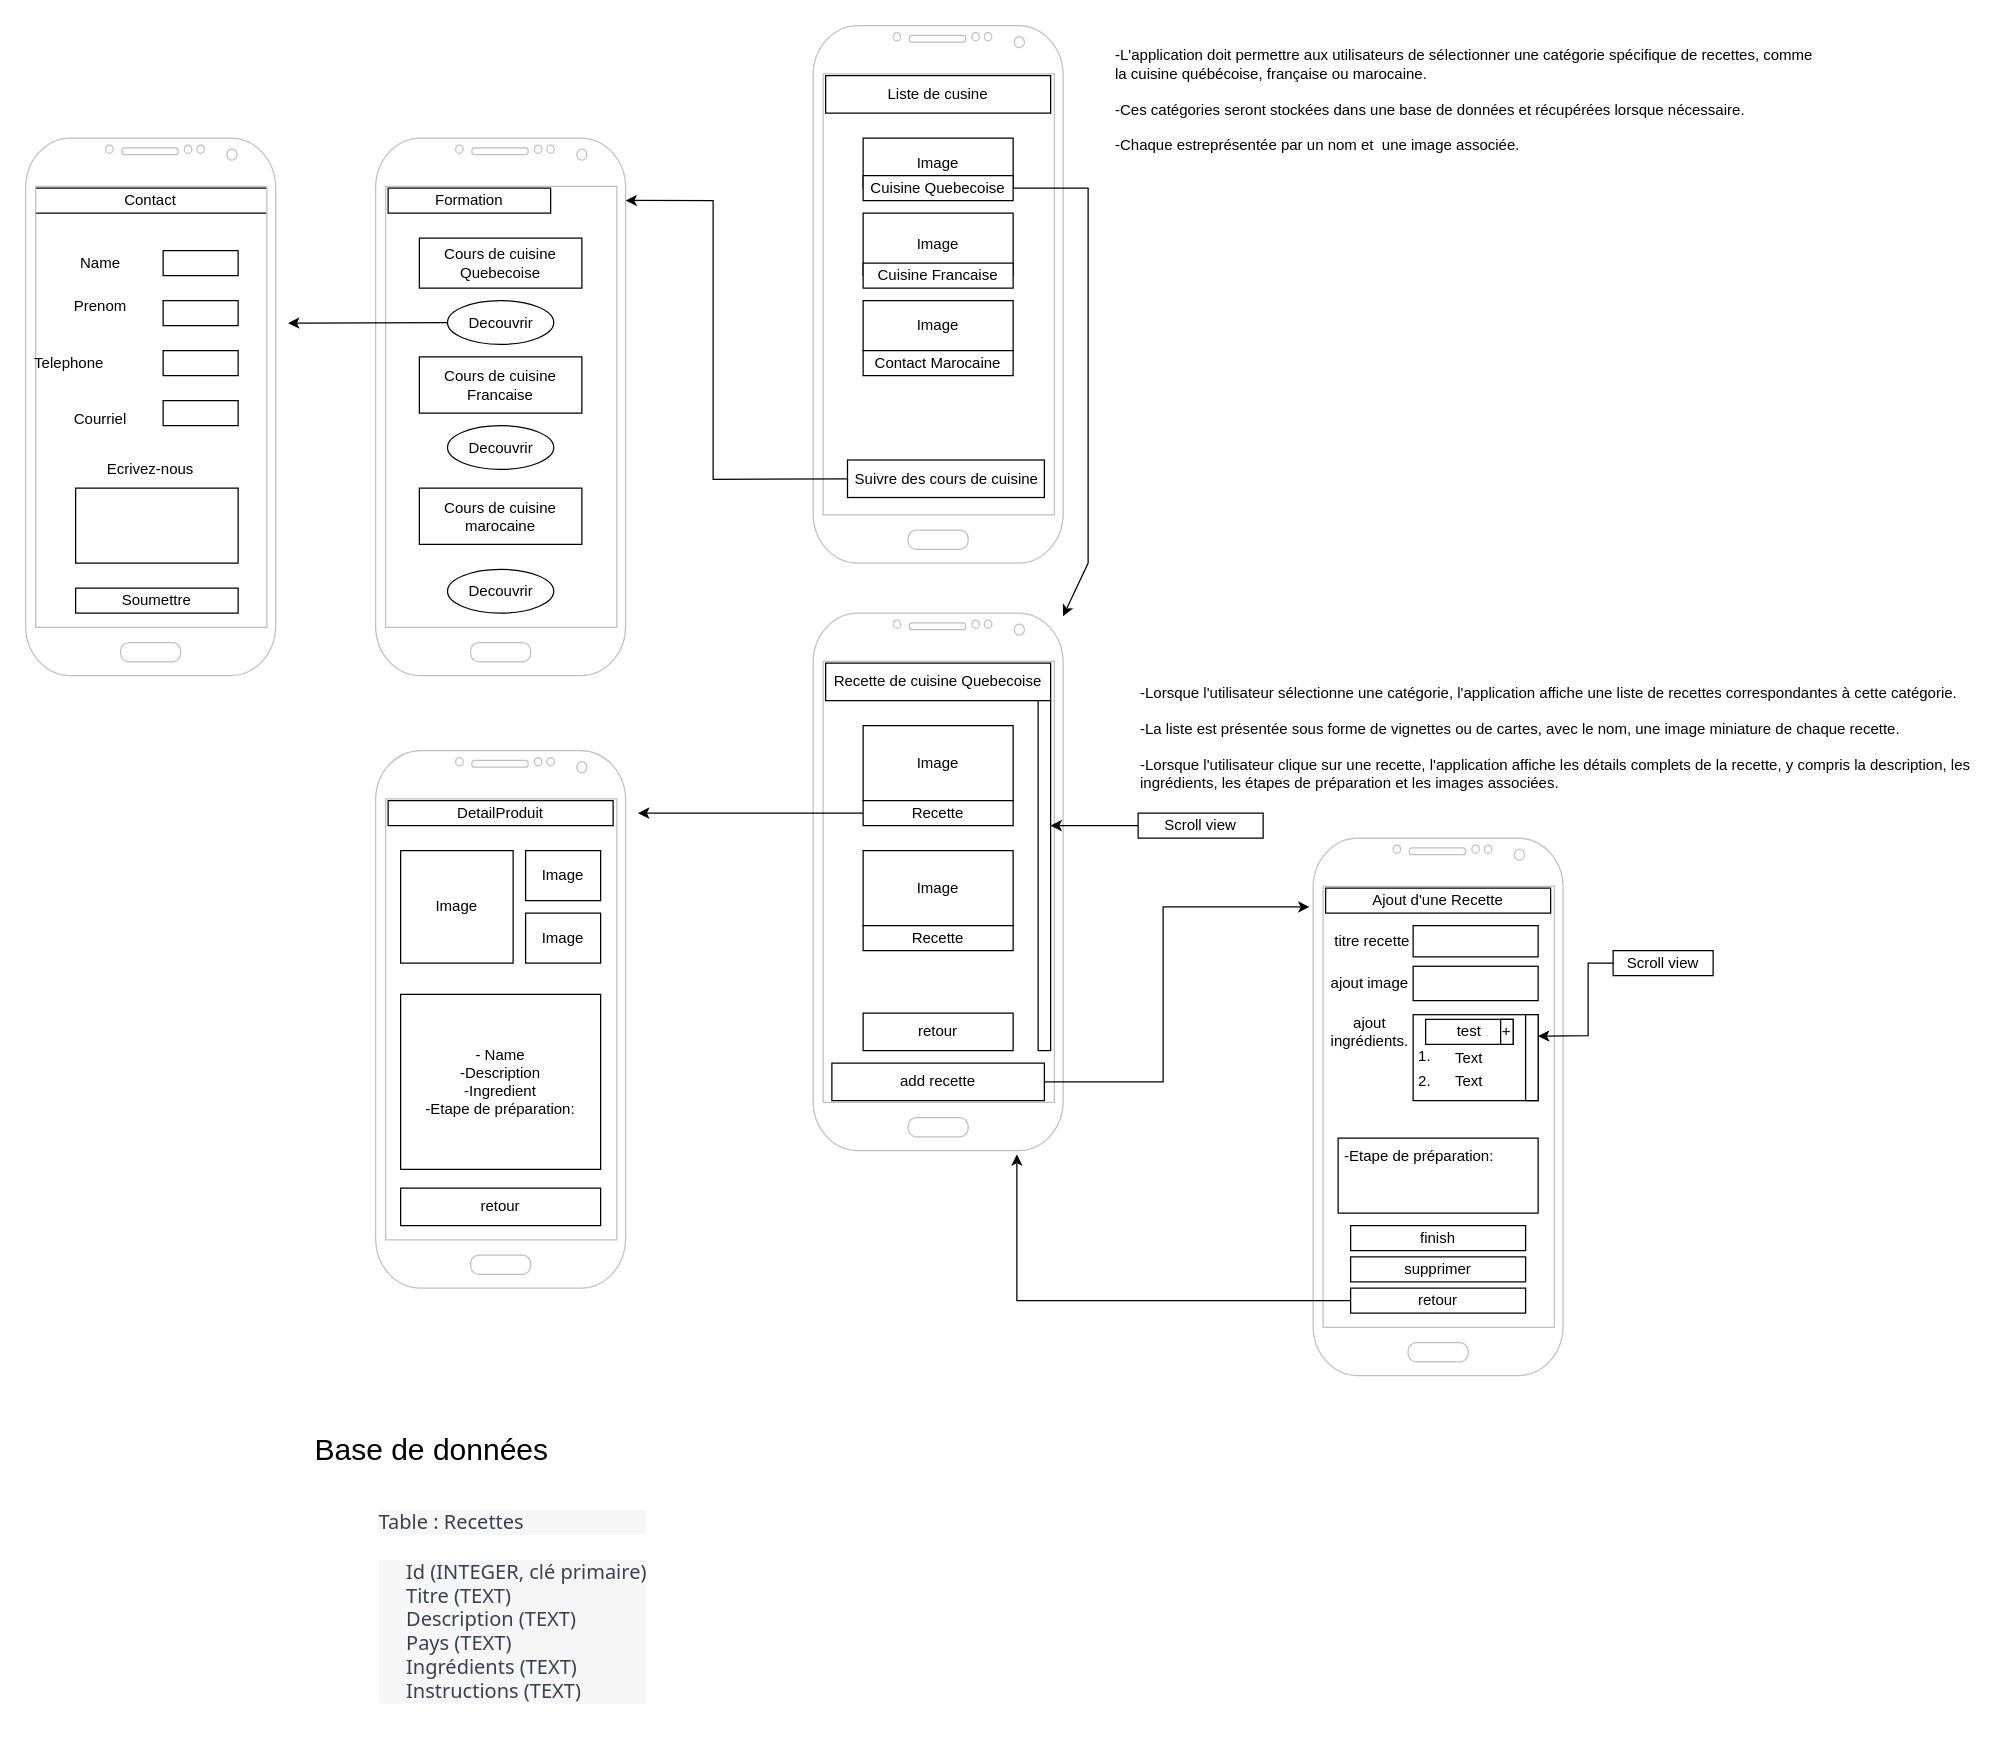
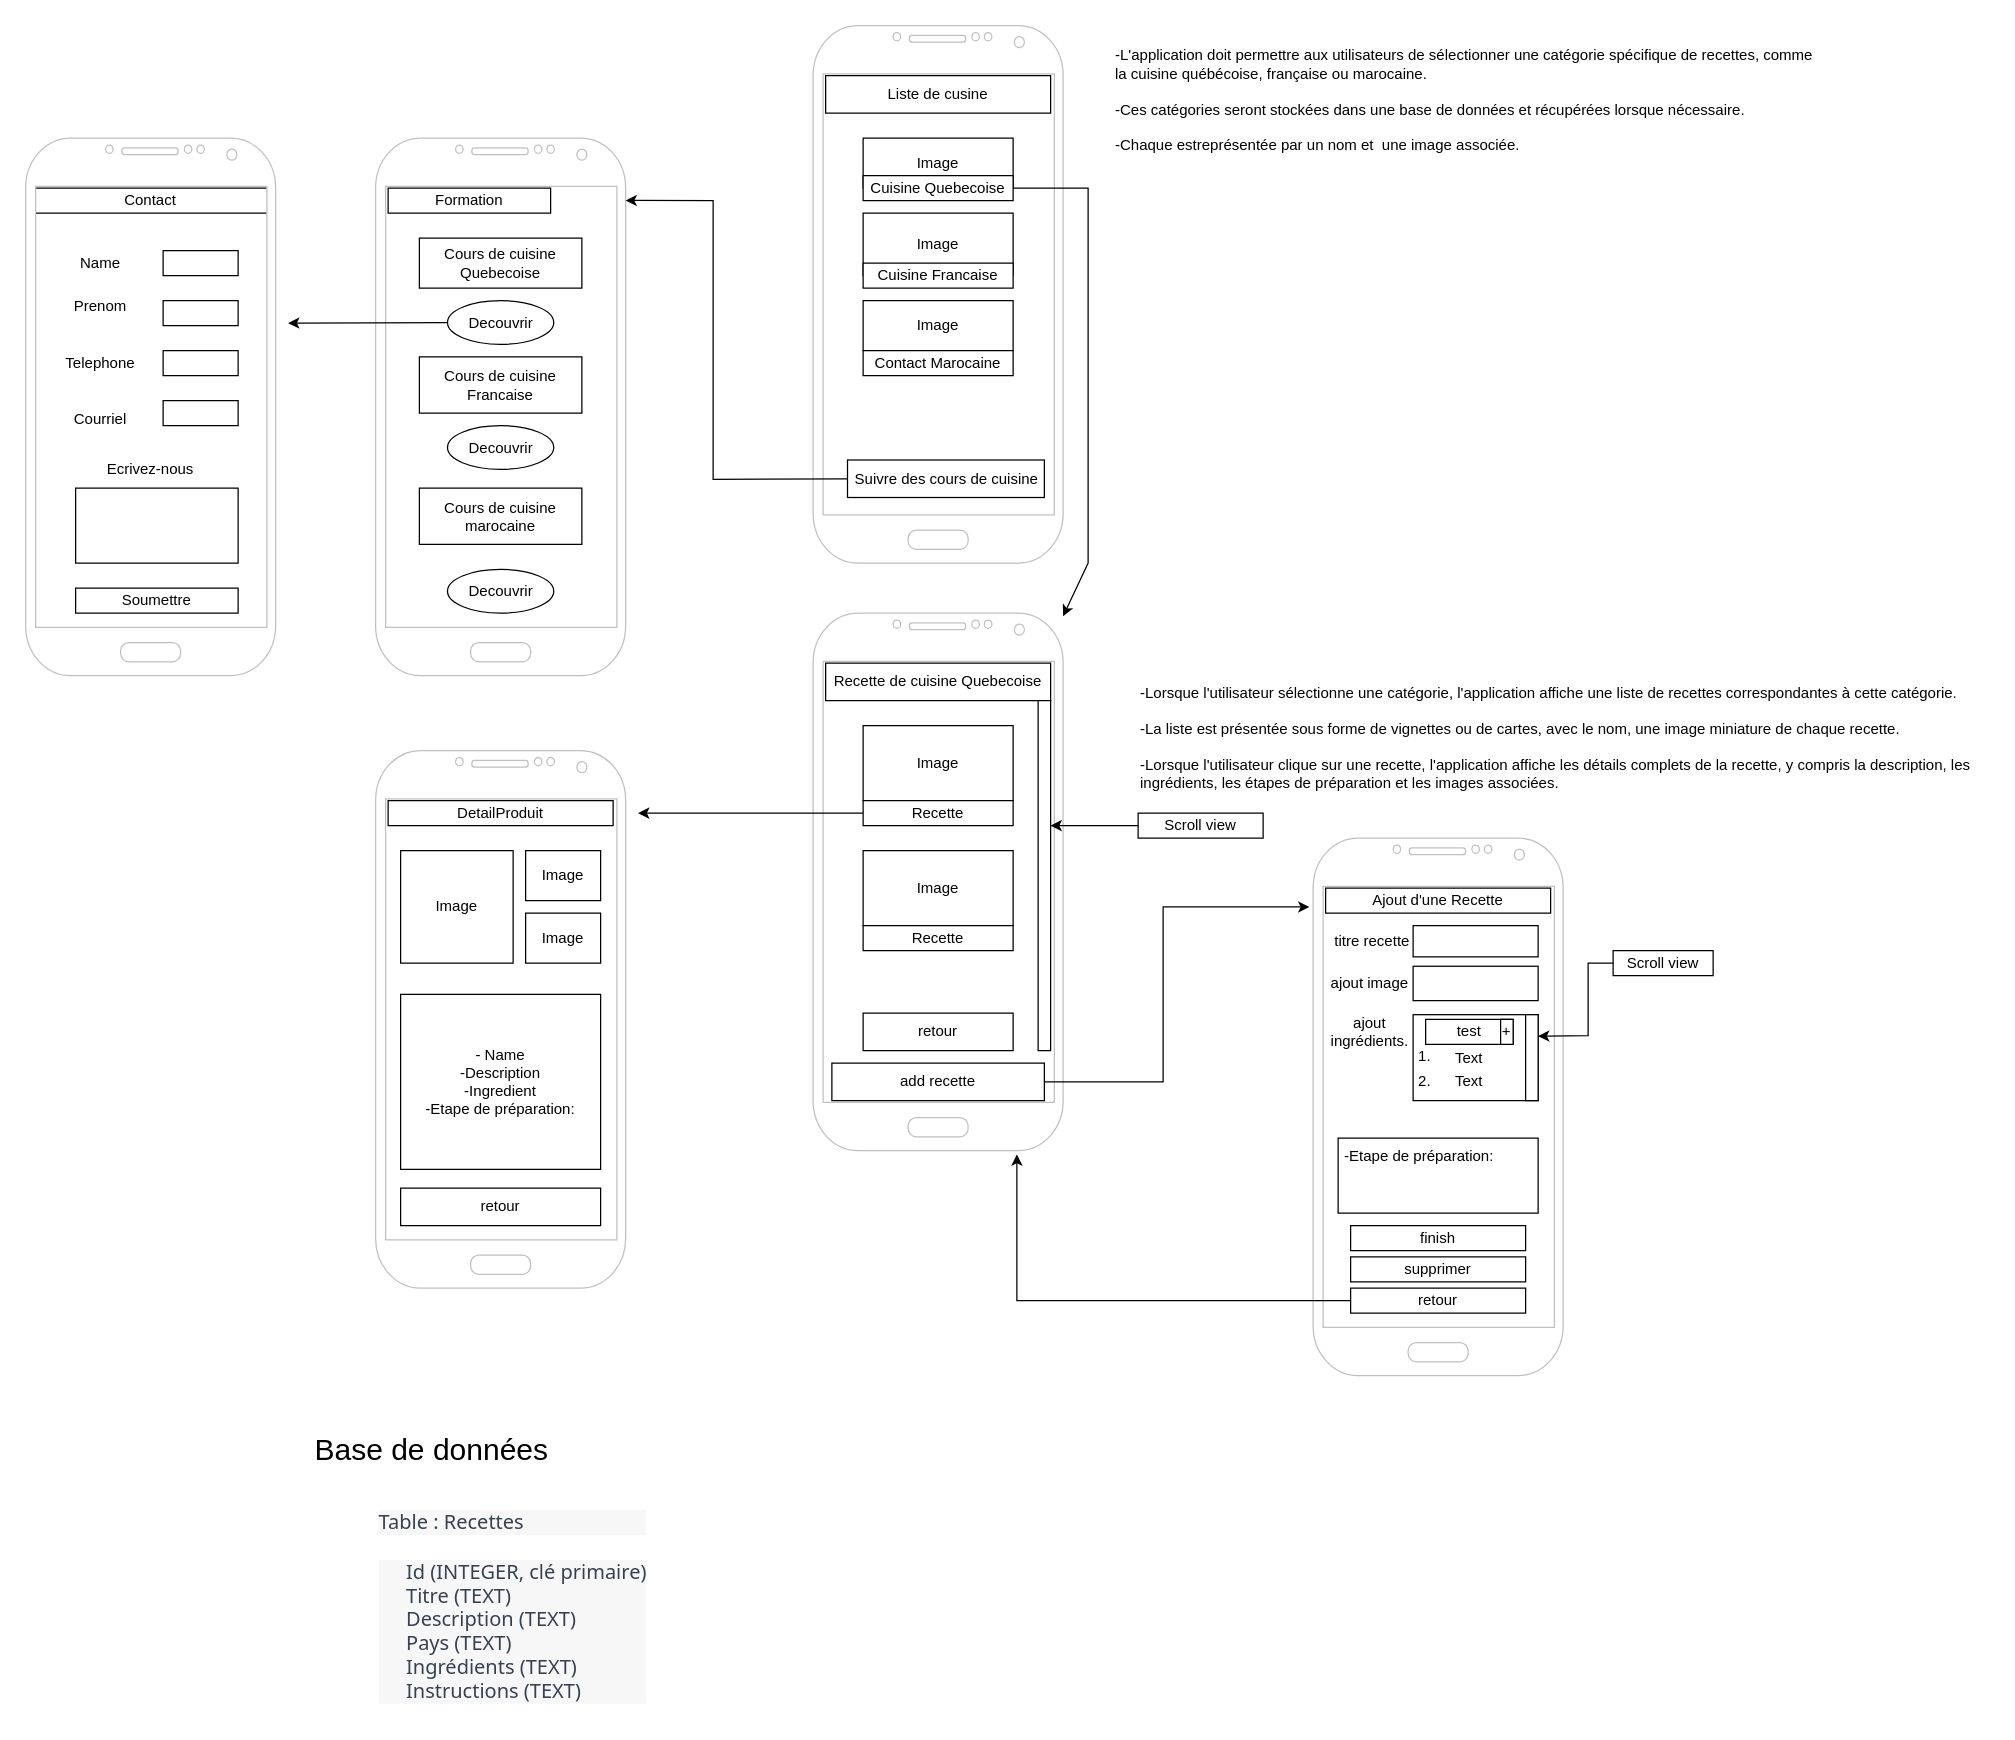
node "Telephone": moved (69, 363) -> (101, 363)
